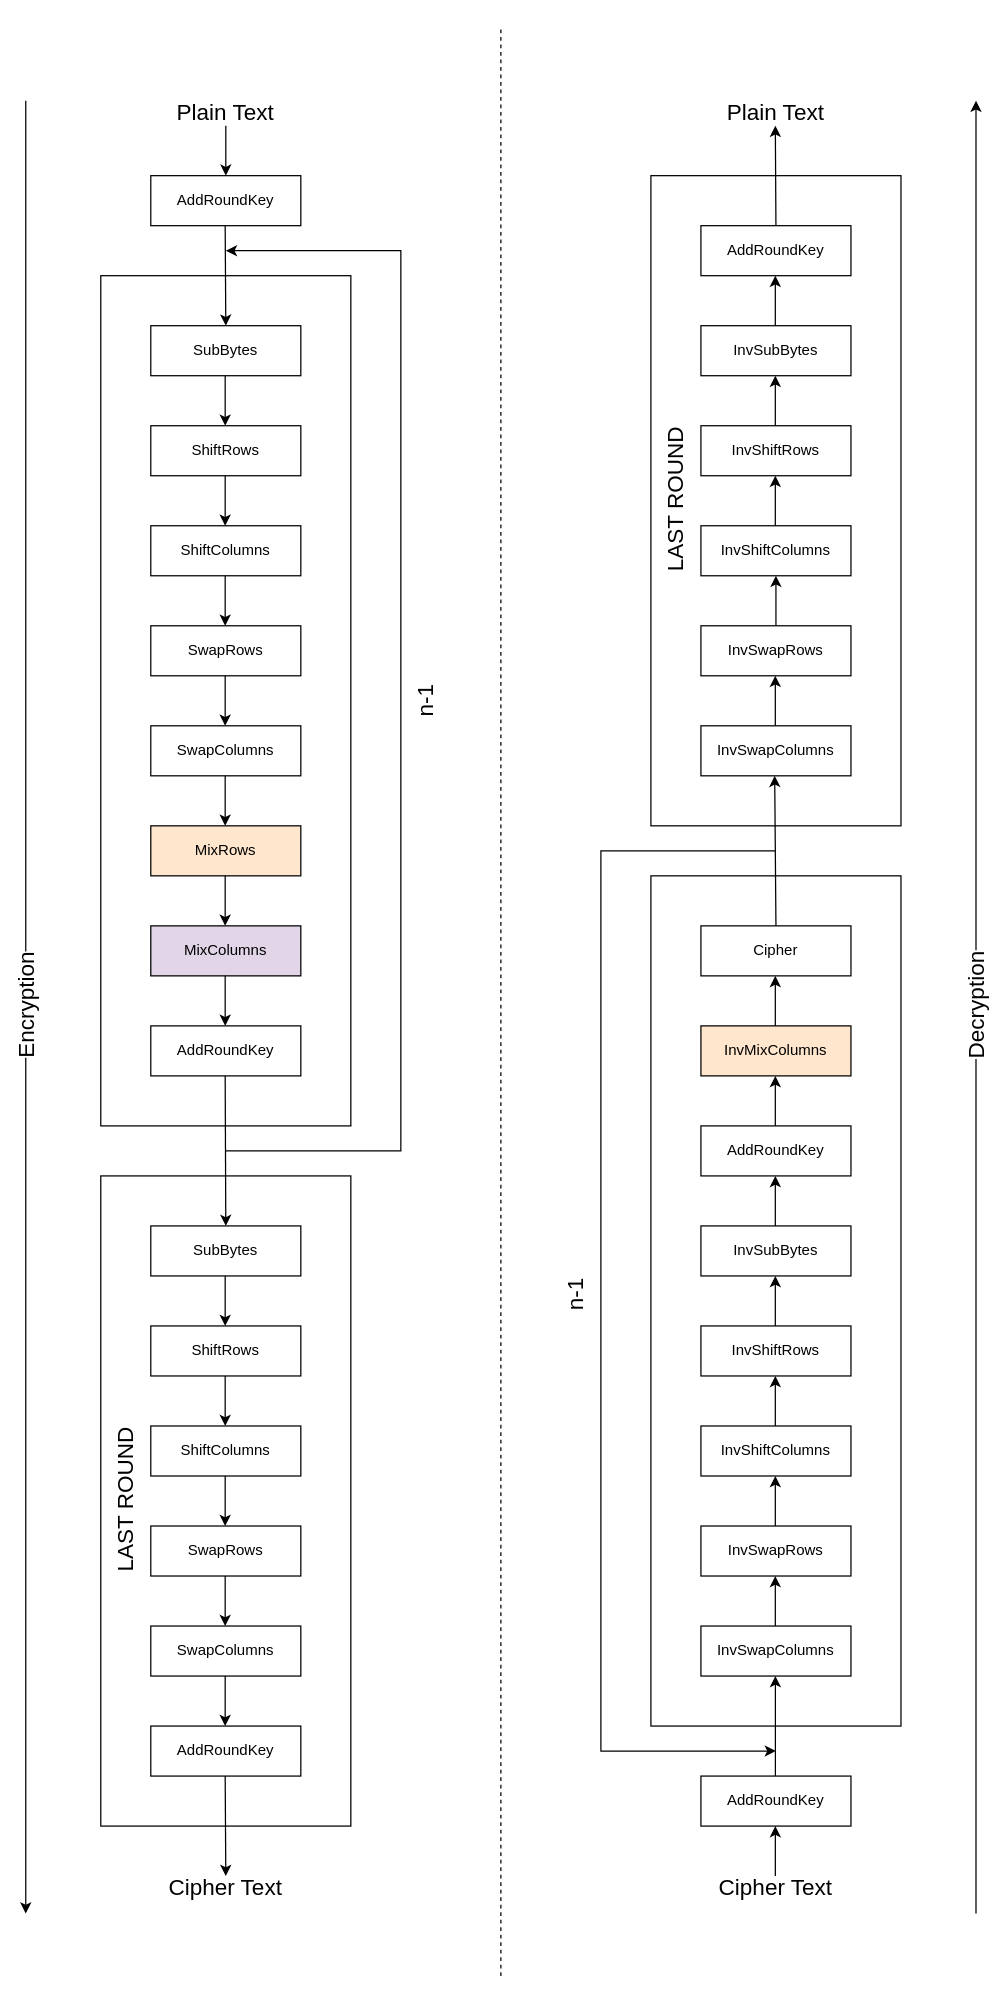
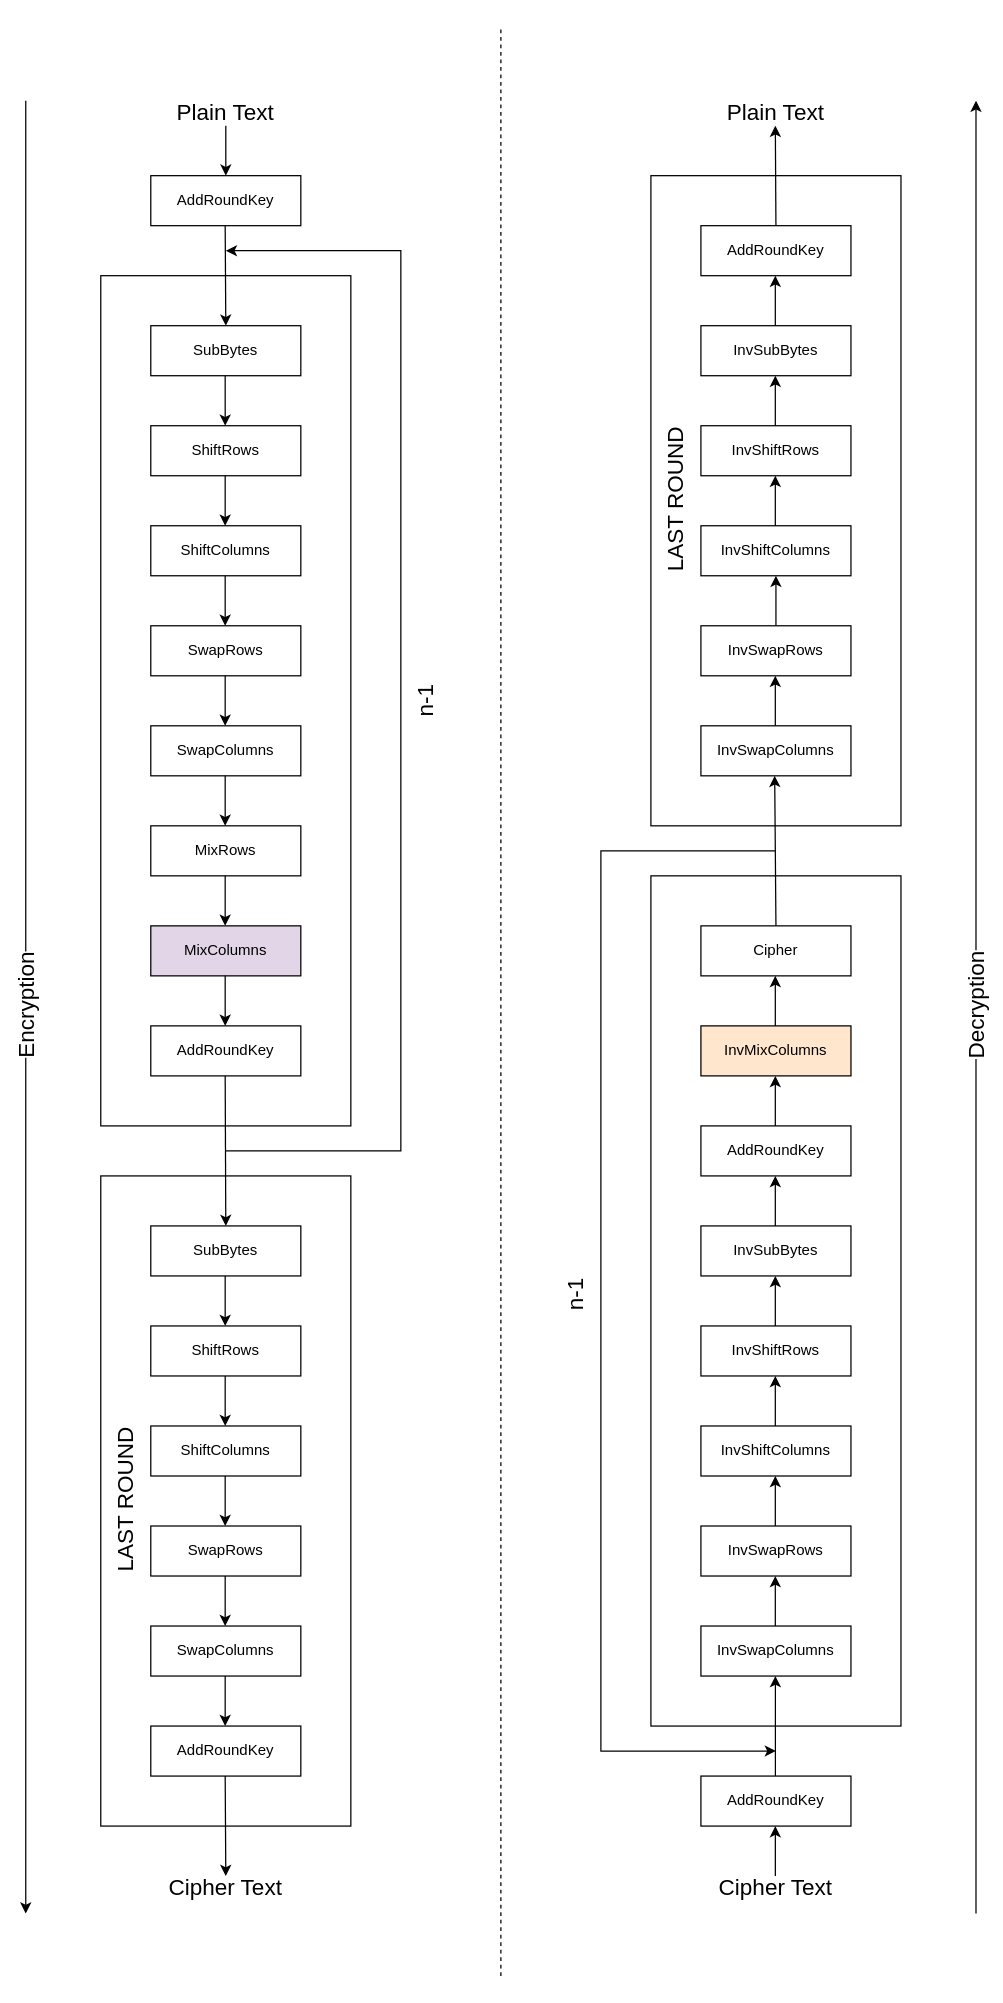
node "MixRows": fillcolor #ffe6cc -> #ffffff
